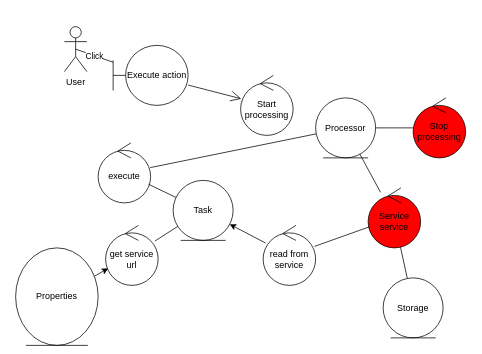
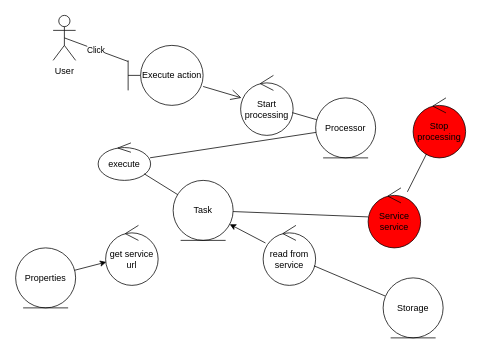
node "User": moved (75, 49) -> (64, 38)
node "Execute action": moved (150, 75) -> (165, 75)
edge "Processor" -- "Stop processing": removed
node "execute": size 53x60 -> 53x38
edge "Processor" -- "Service service": now "Processor" -- "Start processing"
edge "Stop processing" -- "Service service": added
edge "Task" -- "get service url": removed
edge "Service service" -- "read from service": now "Service service" -- "Task"
edge "Service service" -- "Storage": now "read from service" -- "Storage"
node "Properties": size 83x98 -> 60x60
